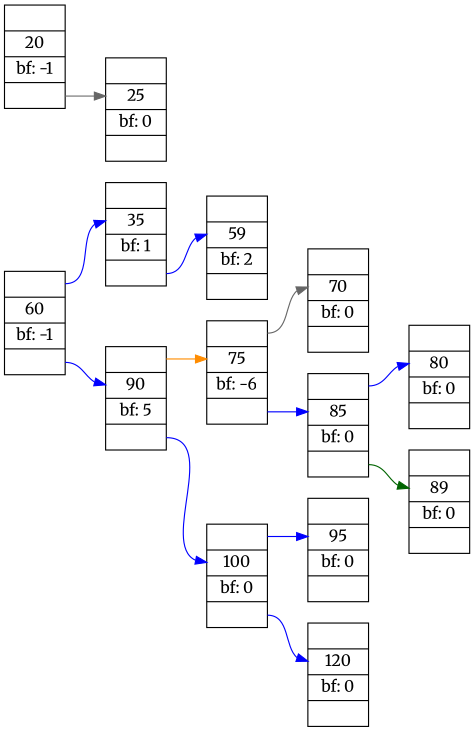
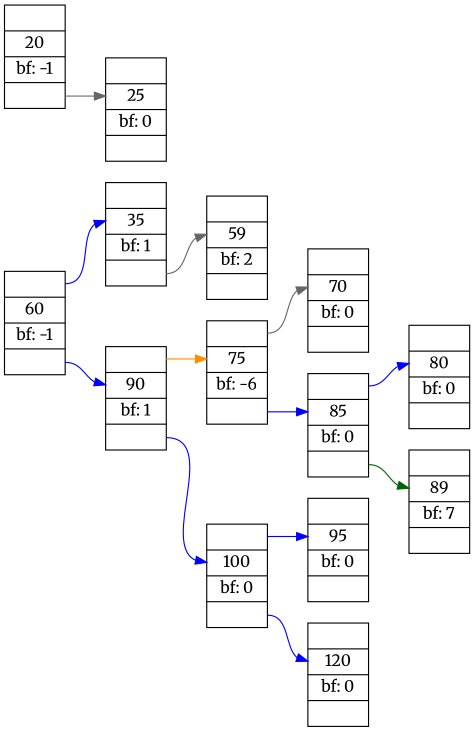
edge "35" -> "59": color blue -> gray40
node "90": text "bf: 5" -> "bf: 1"
node "89": text "bf: 0" -> "bf: 7"
